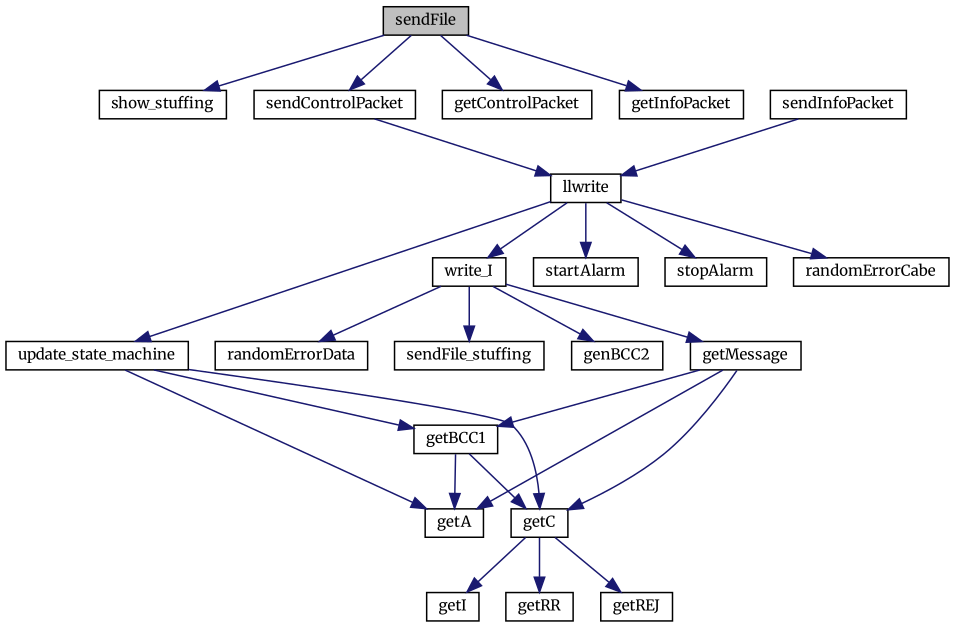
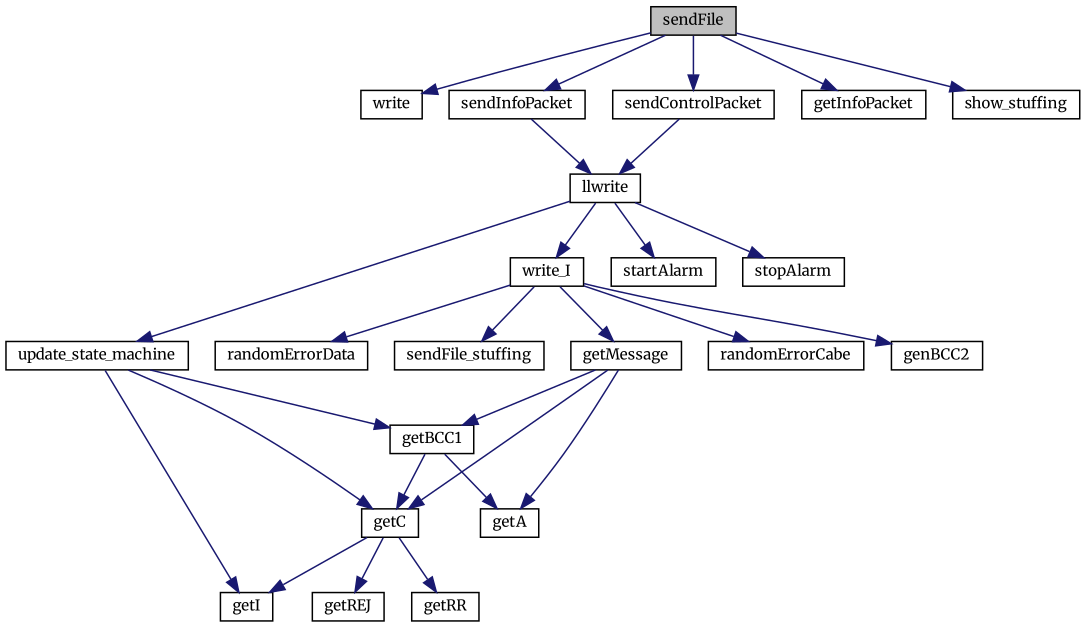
edge "sendFile" -> "sendInfoPacket": added
node "getControlPacket": label "getControlPacket" -> "write"
edge "llwrite" -> "randomErrorCabe": now "write_I" -> "randomErrorCabe"
edge "update_state_machine" -> "getA": now "update_state_machine" -> "getI"
